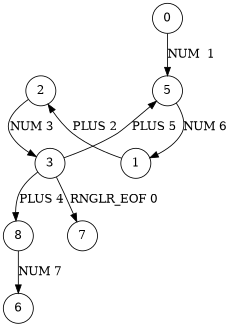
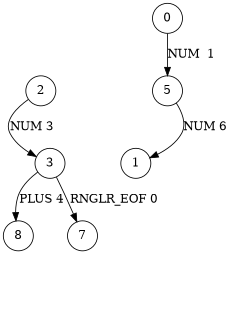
edge "3" -> "5": removed, label "PLUS 5"
edge "1" -> "2": removed, label "PLUS 2"
node "6": removed
